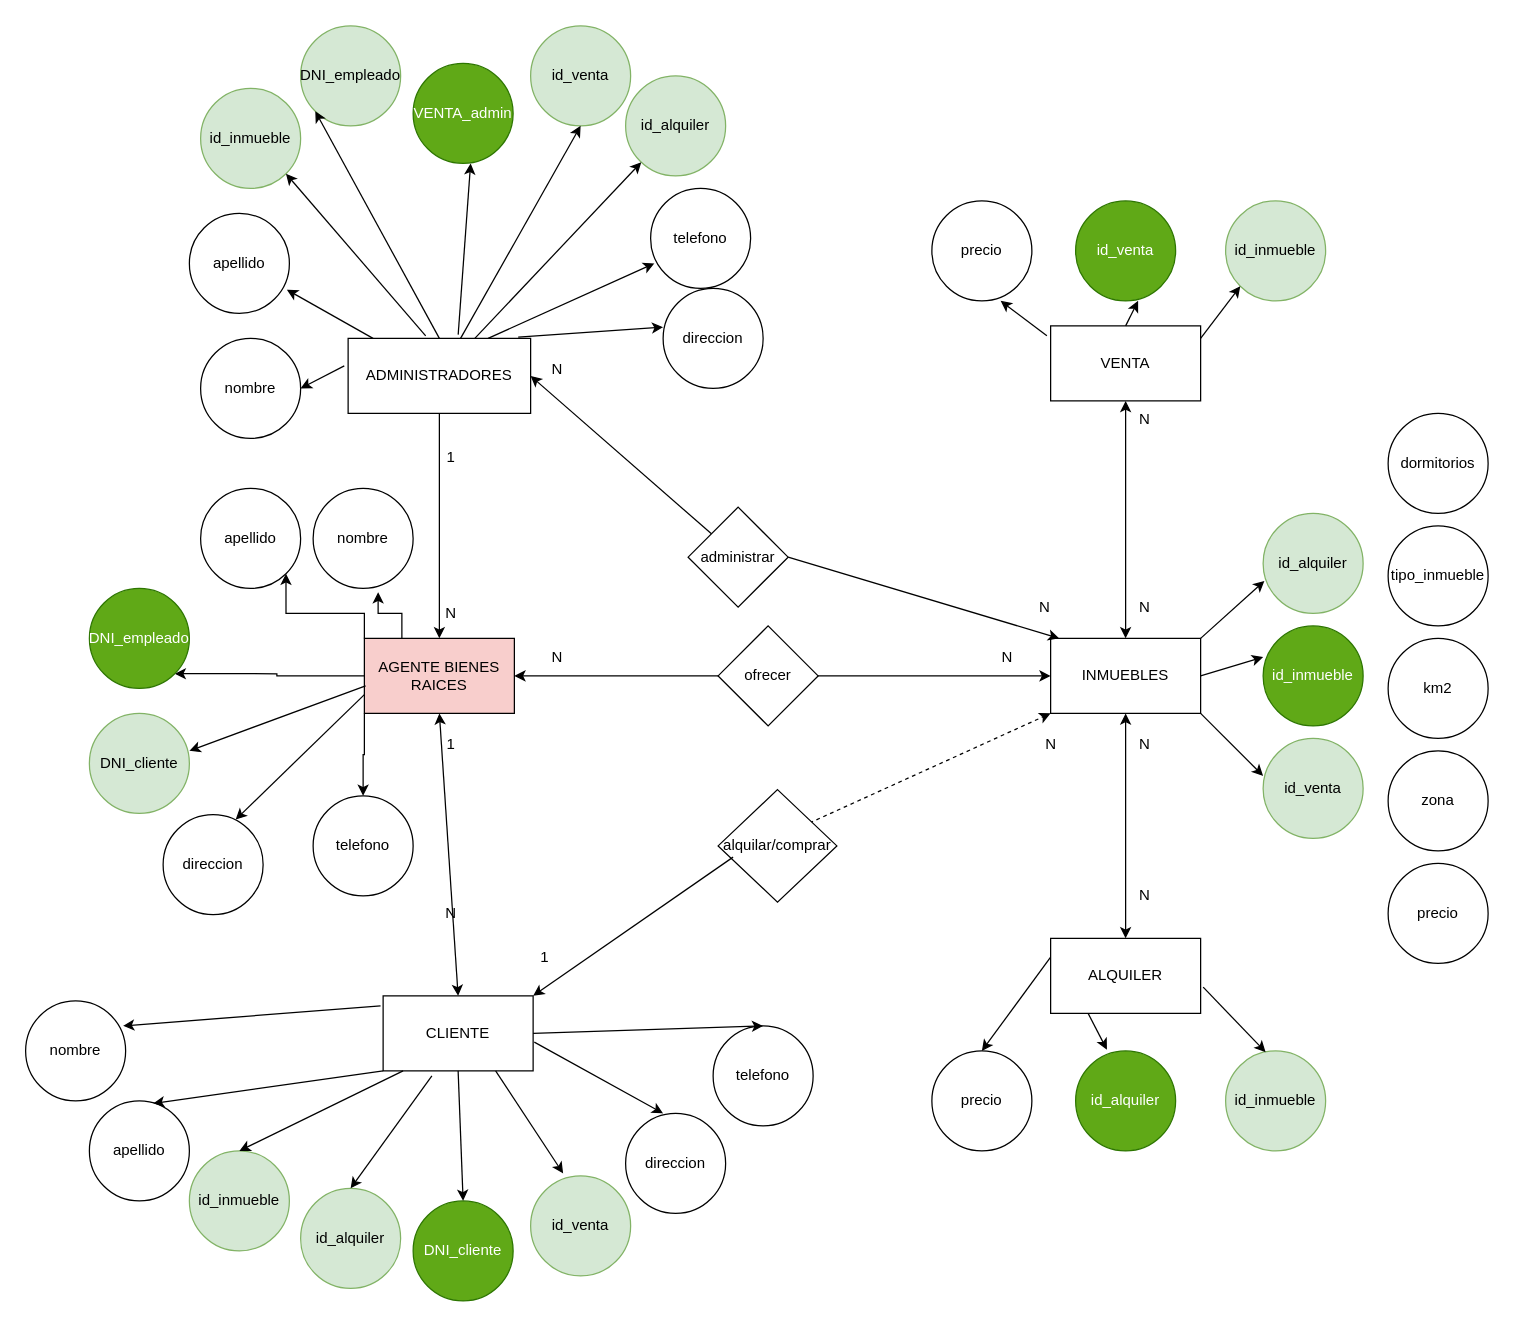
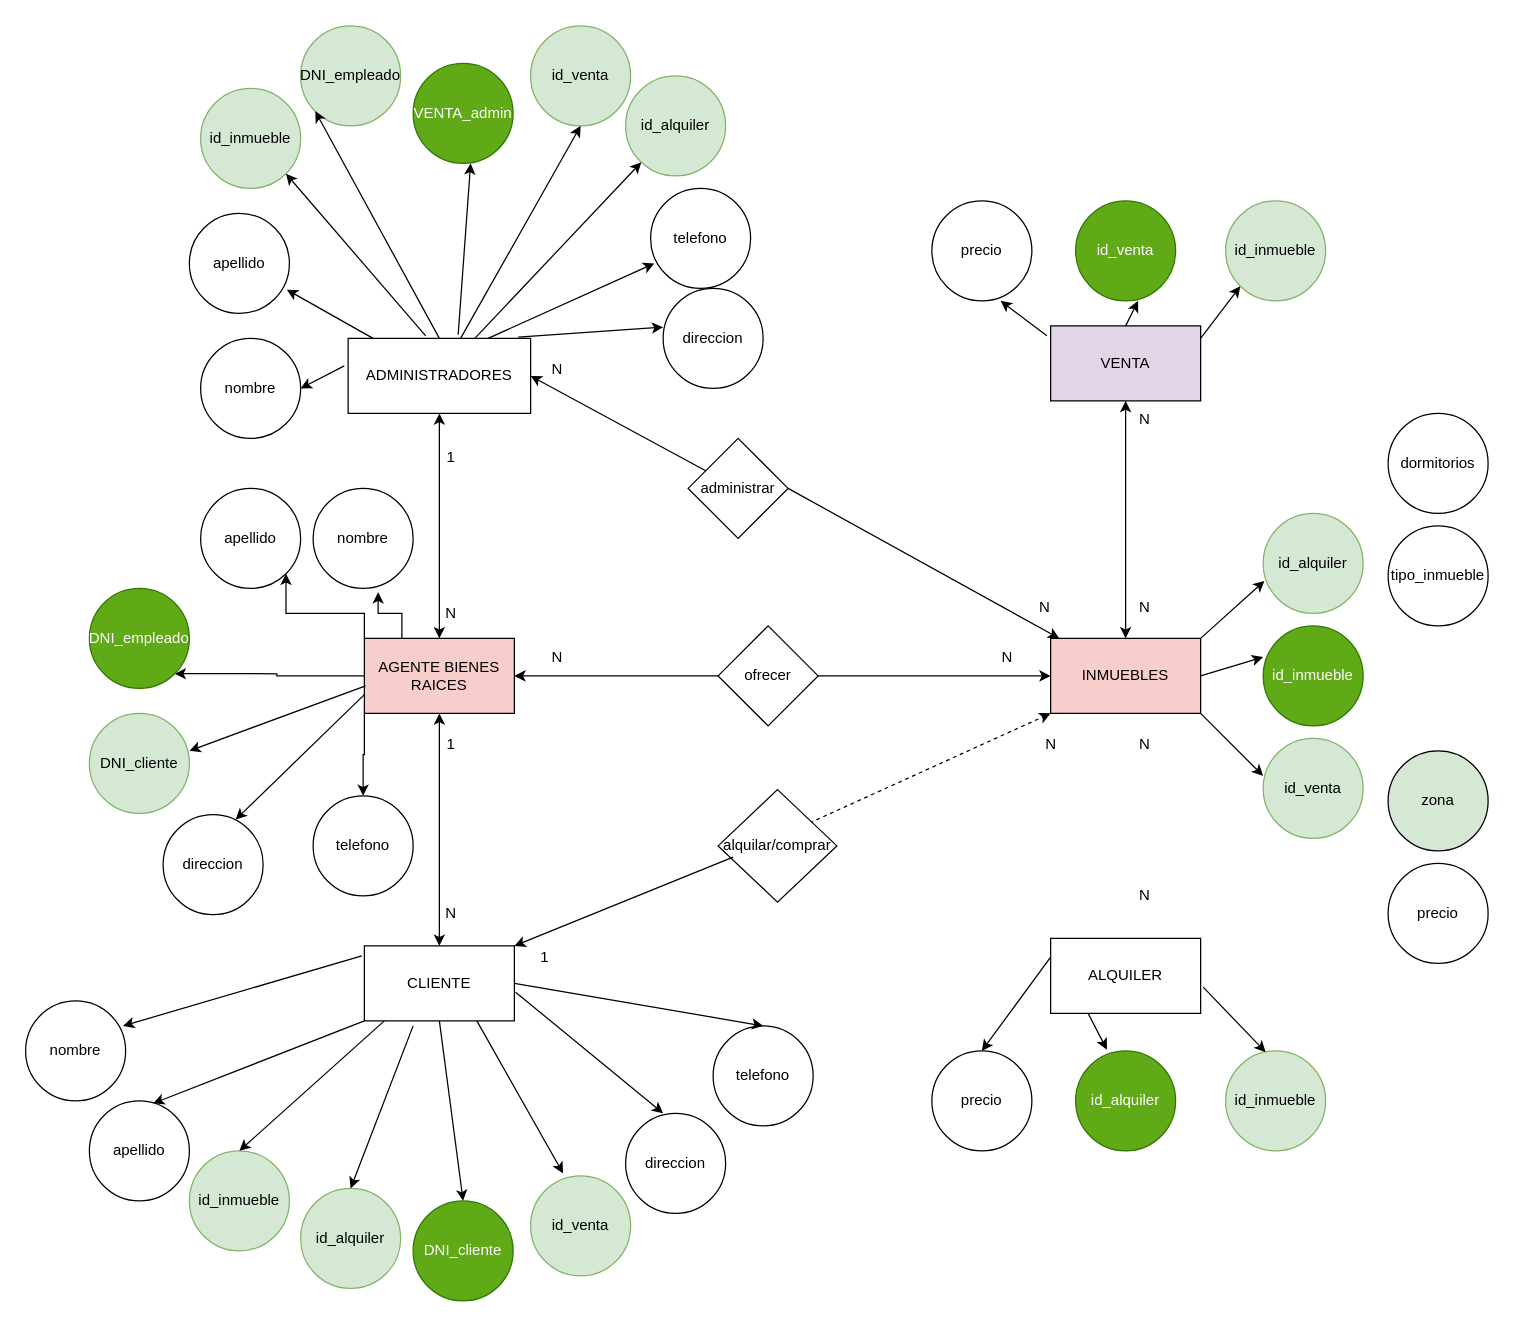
node "VENTA": fillcolor #ffffff -> #e1d5e7
edge "ADMINISTRADORES" -> "AGENTE BIENES RAICES": arrowhead none -> classic
node "administrar": moved (738, 557) -> (738, 488)
node "INMUEBLES": fillcolor #ffffff -> #f8cecc
node "km2": removed
node "zona": fillcolor #ffffff -> #d5e8d4
edge "INMUEBLES" -- "ALQUILER": removed
node "CLIENTE": moved (458, 1033) -> (439, 983)
